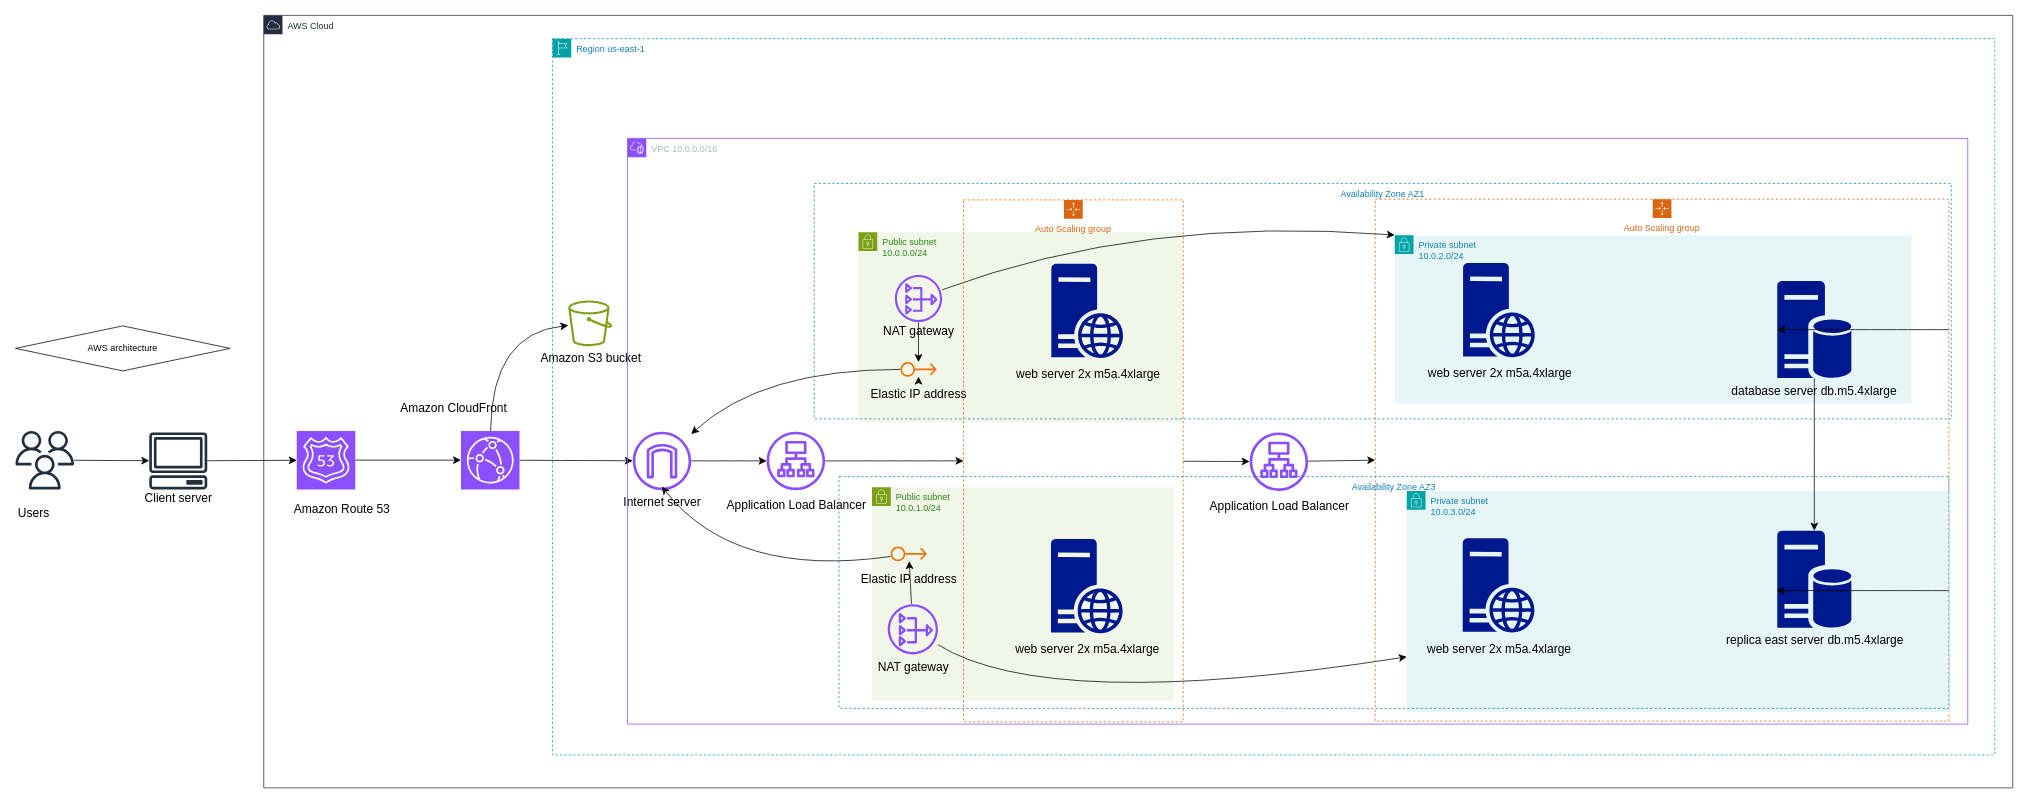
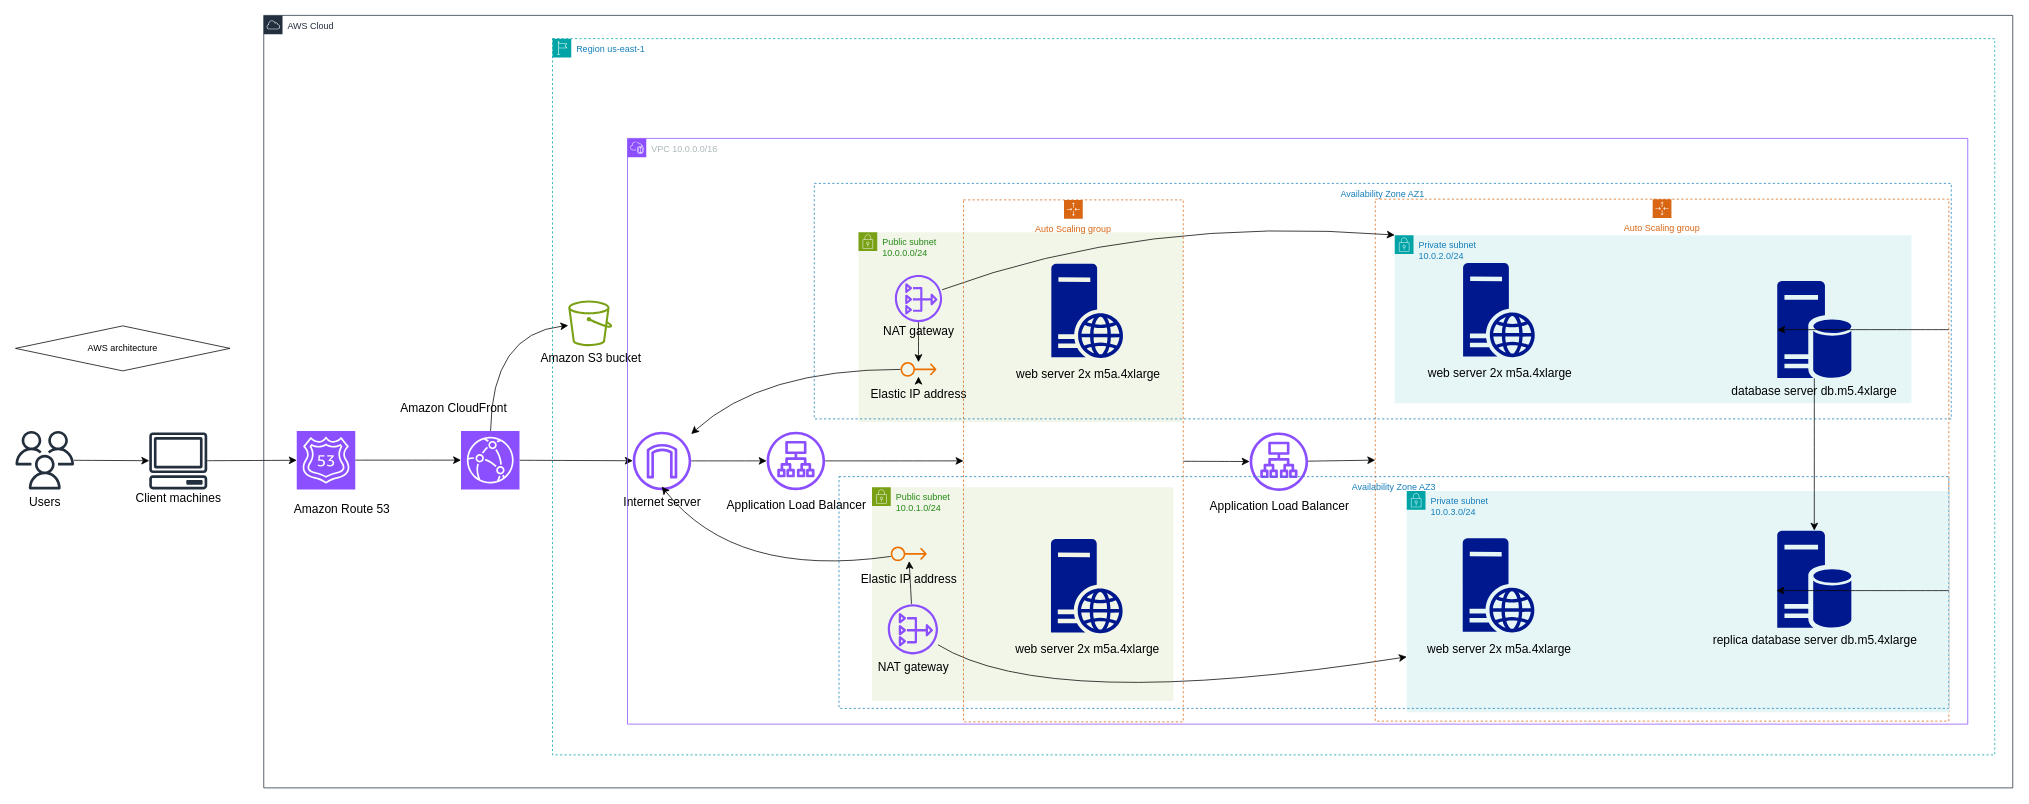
node "Client server": label "Client server" -> "Client machines"
node "Users": moved (33, 512) -> (45, 501)
node "replica east server db.m5.4xlarge": label "replica east server db.m5.4xlarge" -> "replica database server db.m5.4xlarge"
